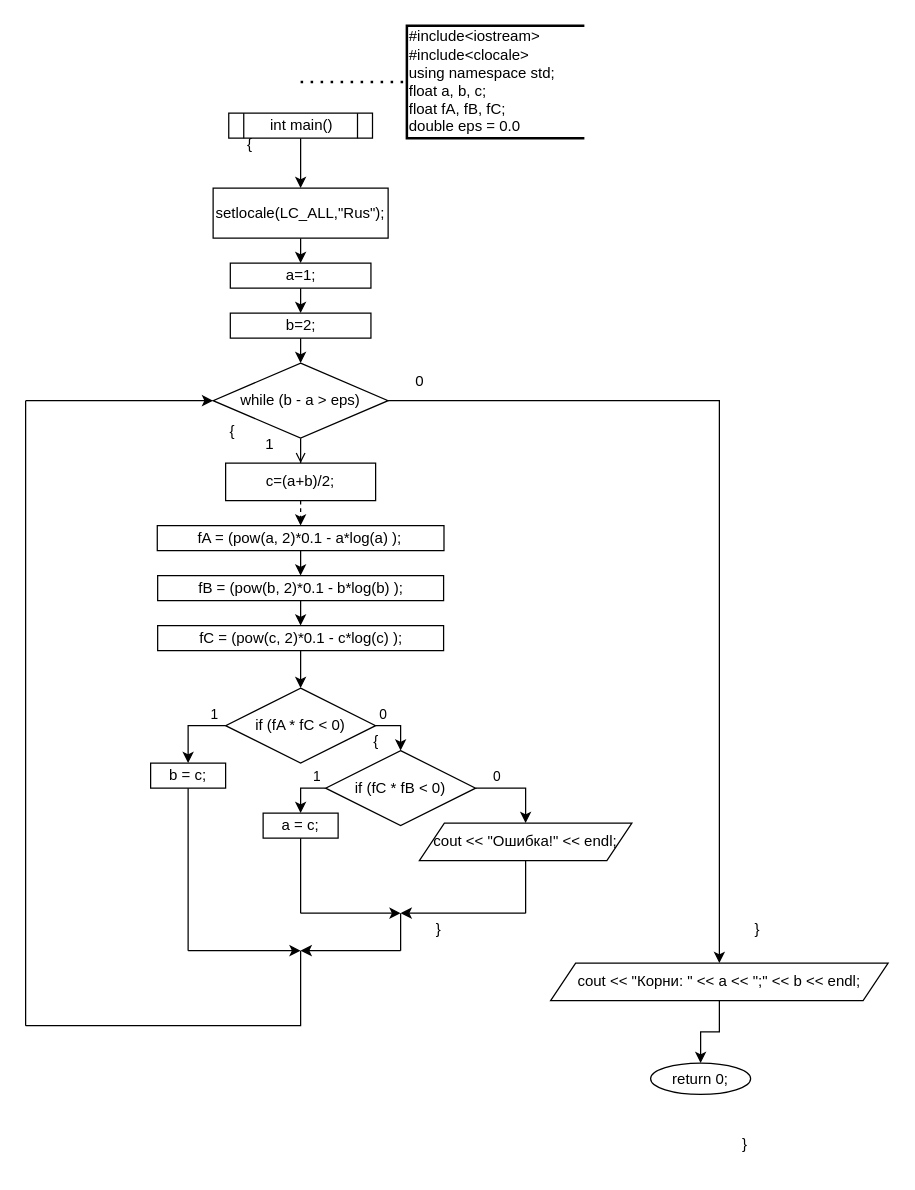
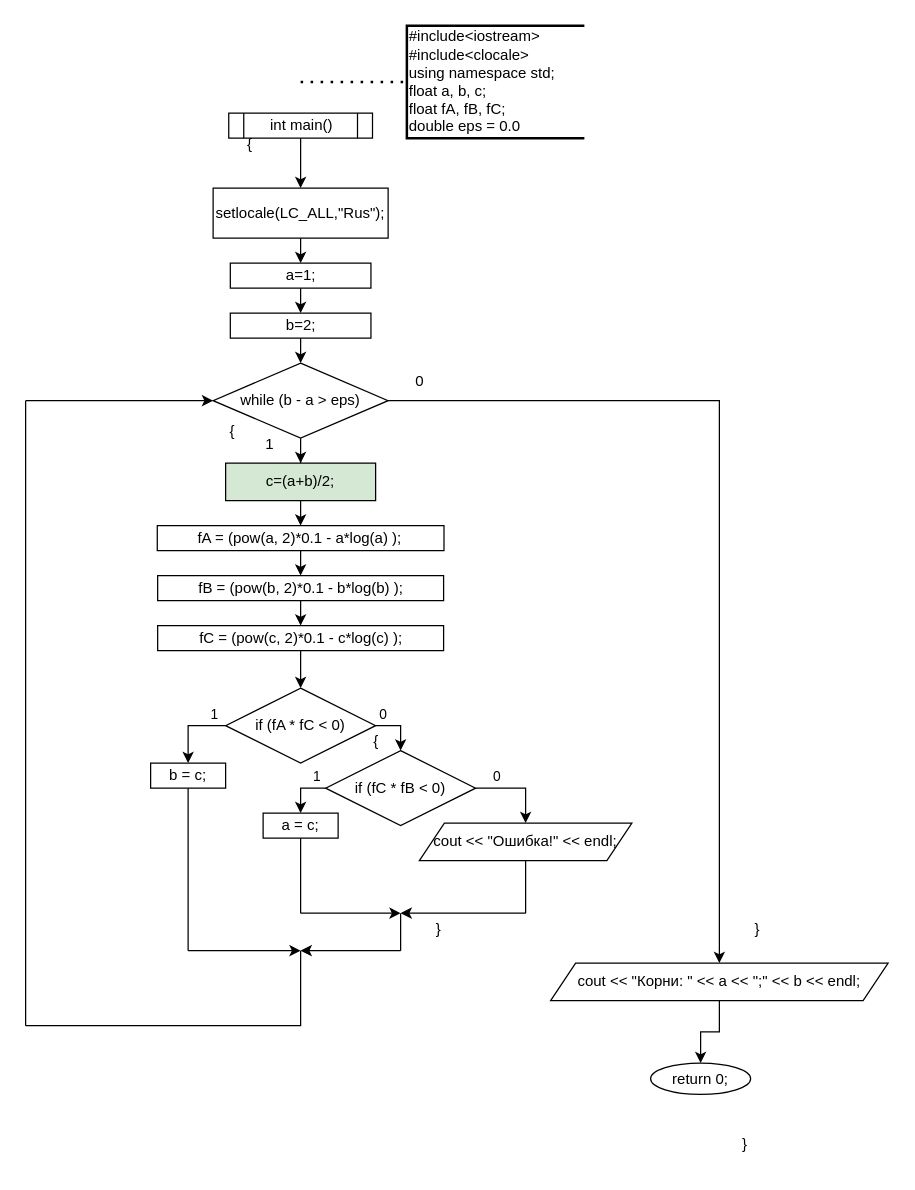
edge "while (b - a > eps)" -> "c=(a+b)/2;": arrowhead open -> classic
node "c=(a+b)/2;": fillcolor #ffffff -> #d5e8d4
edge "c=(a+b)/2;" -> "fA = (pow(a, 2)*0.1 - a*log(a) );": style dashed -> solid
